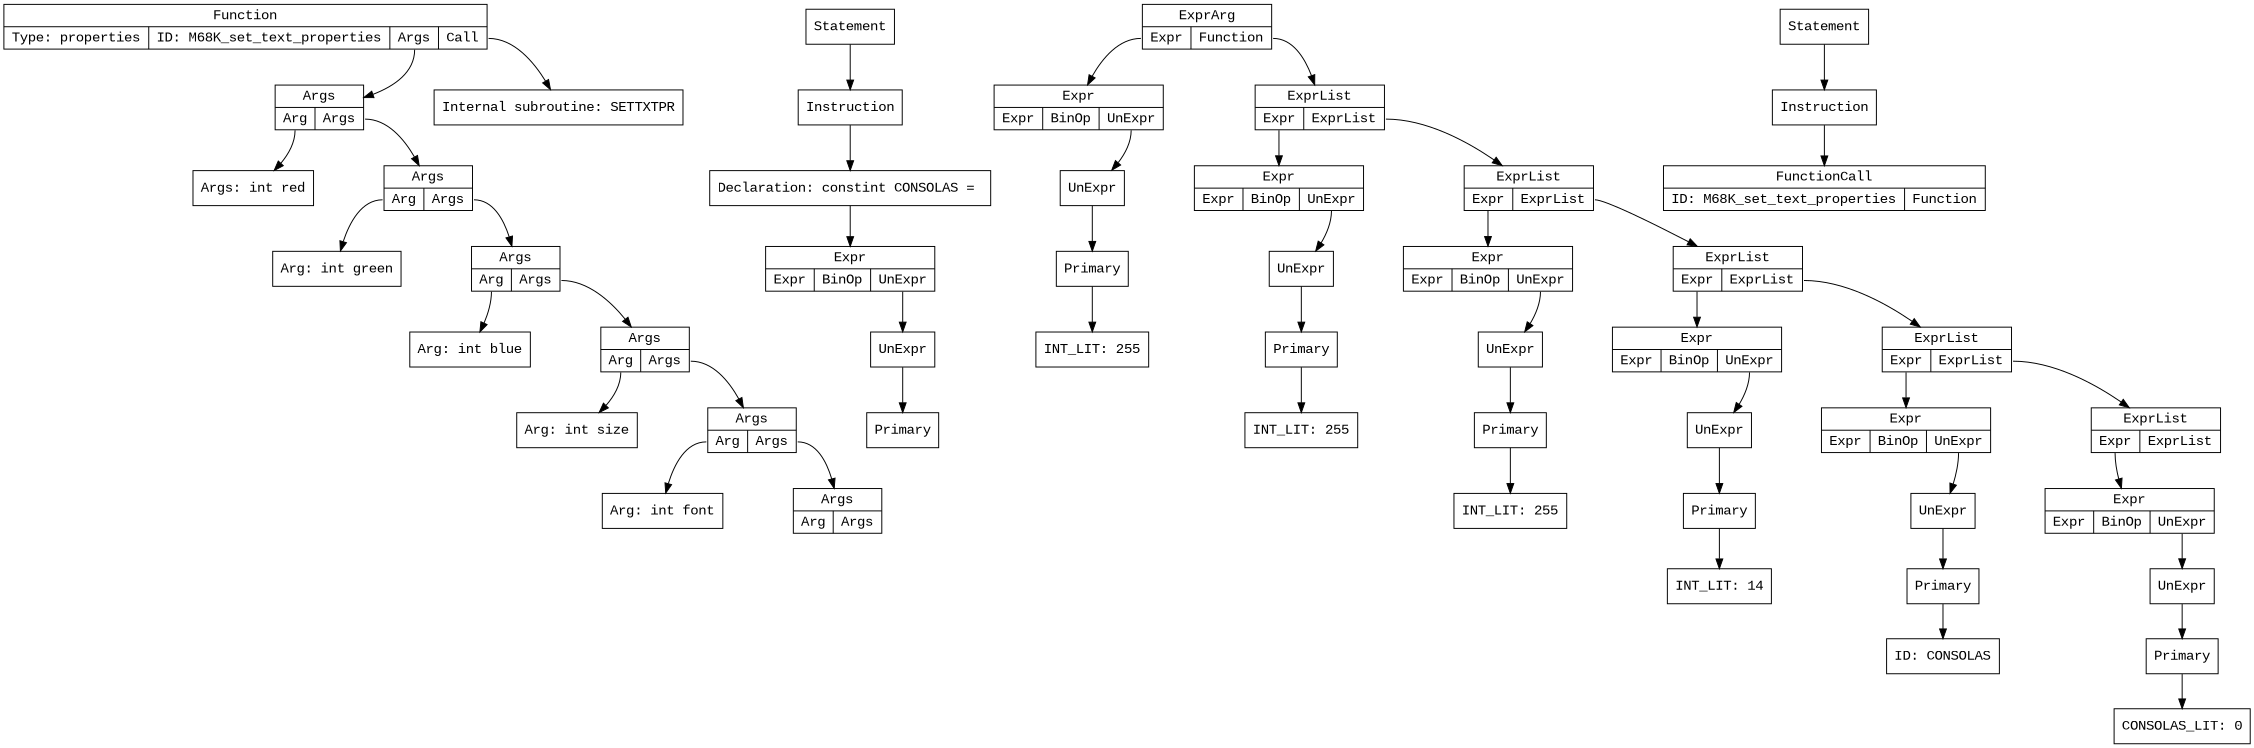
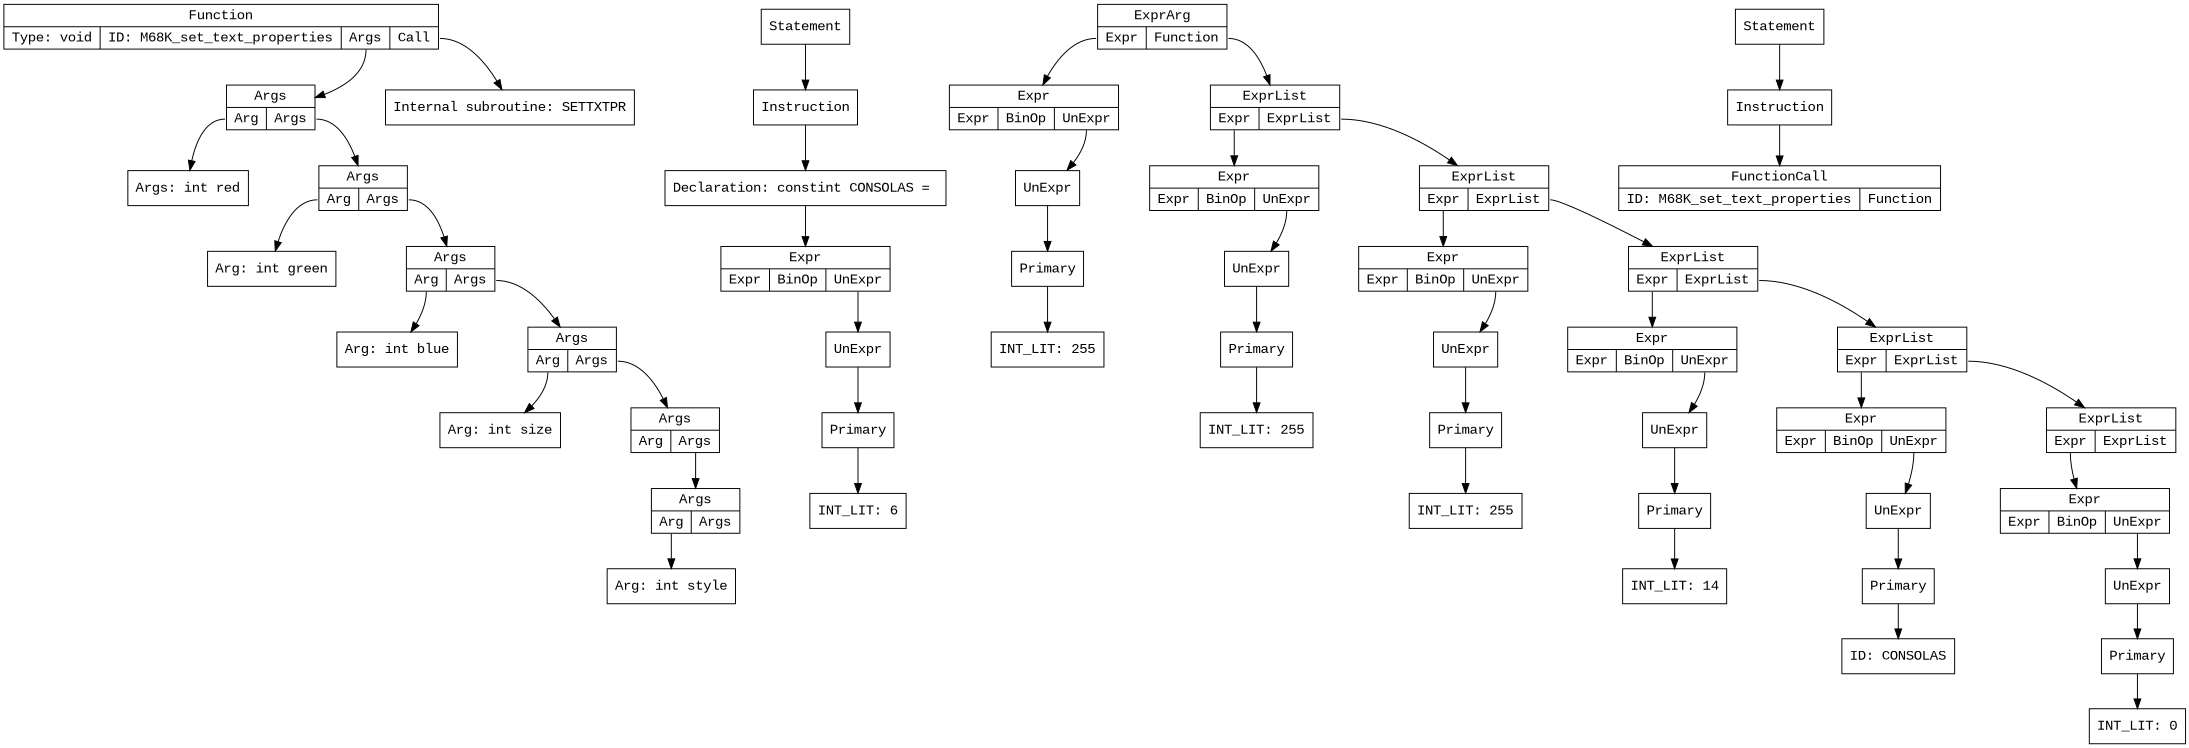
node "Function": text "Type: properties" -> "Type: void"
node "Arg: int font": removed
node "INT_LIT: 6": added
node "Arg: int style": added
node "CONSOLAS_LIT: 0": label "CONSOLAS_LIT: 0" -> "INT_LIT: 0"
